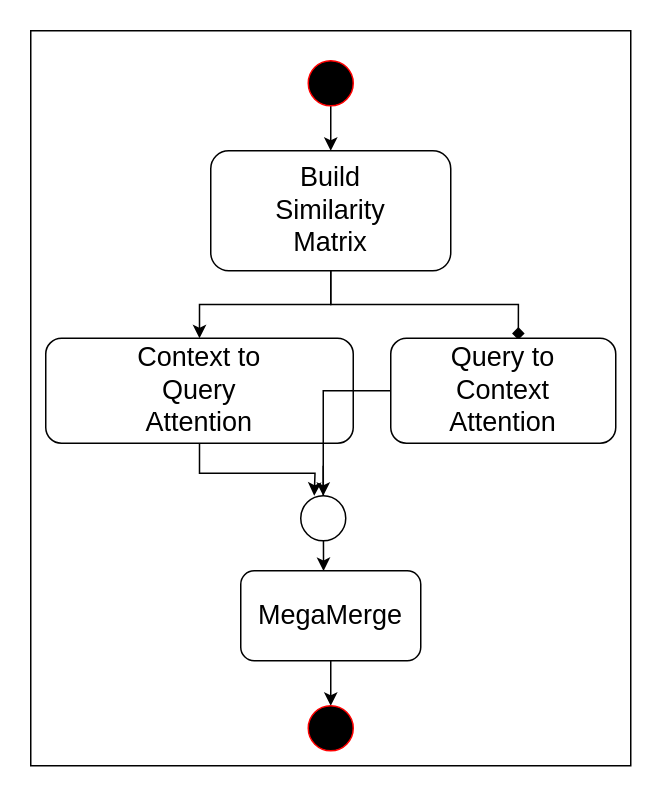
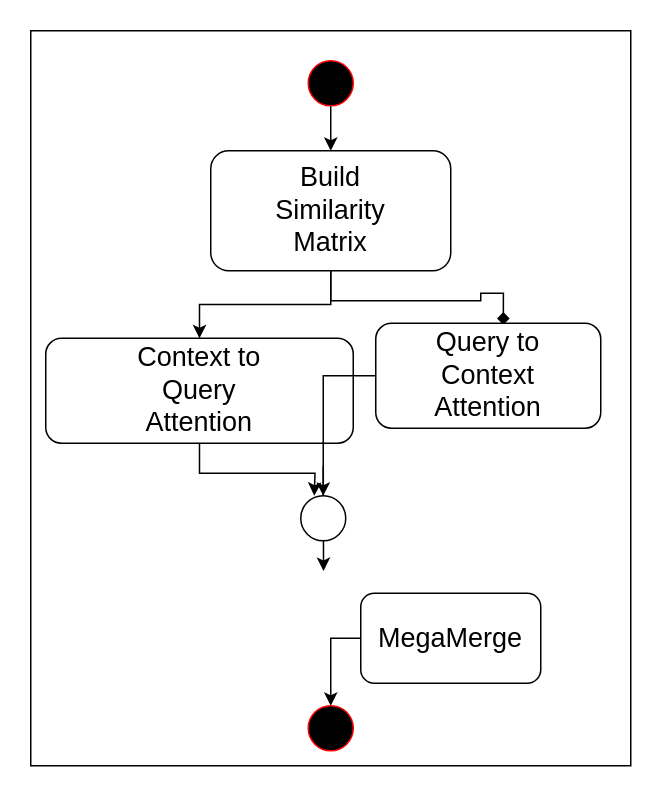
node "Query to Context Attention": moved (503, 391) -> (488, 376)
node "MegaMerge": moved (331, 616) -> (451, 638)
